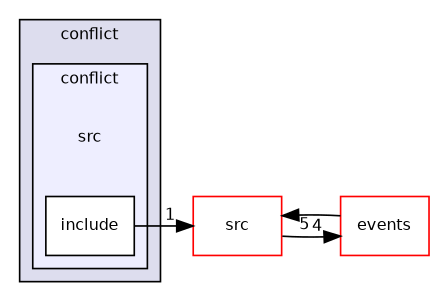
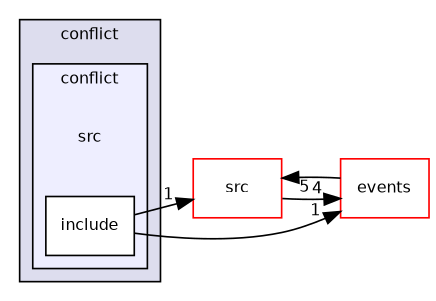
edge "include" -> "events": added
